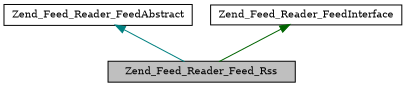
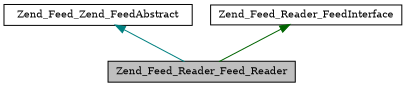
node "Zend_Feed_Reader_FeedAbstract": label "Zend_Feed_Reader_FeedAbstract" -> "Zend_Feed_Zend_FeedAbstract"
node "Zend_Feed_Reader_Feed_Rss": label "Zend_Feed_Reader_Feed_Rss" -> "Zend_Feed_Reader_Feed_Reader"
